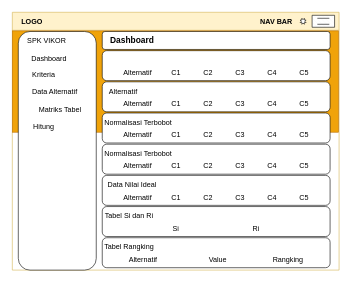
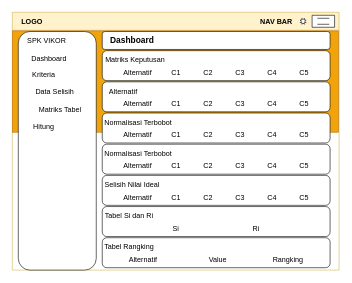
node "Matriks Keputusan": added
node "Data Alternatif": label "Data Alternatif" -> "Data Selisih"
node "Data Nilai Ideal": label "Data Nilai Ideal" -> "Selisih Nilai Ideal"
